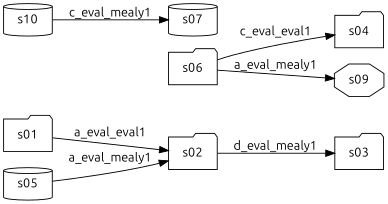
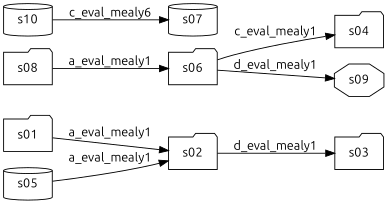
edge "s10" -> "s07": label "c_eval_mealy1" -> "c_eval_mealy6"
edge "s06" -> "s04": label "c_eval_eval1" -> "c_eval_mealy1"
edge "s06" -> "s09": label "a_eval_mealy1" -> "d_eval_mealy1"
node "s08": added
edge "s01" -> "s02": label "a_eval_eval1" -> "a_eval_mealy1"
